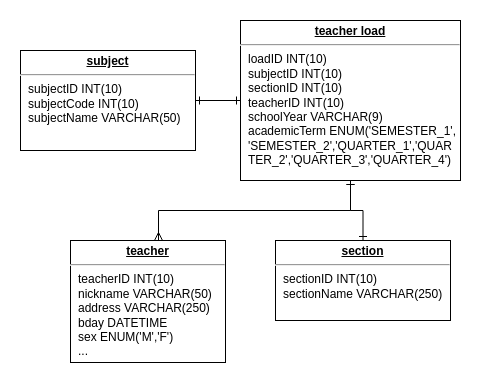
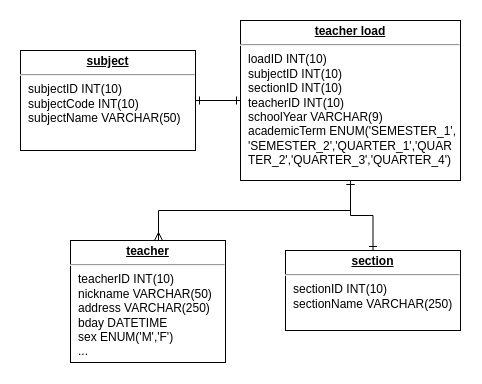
node "section sectionID INT(10) sectionName VARCHAR(250)": moved (363, 281) -> (373, 291)
